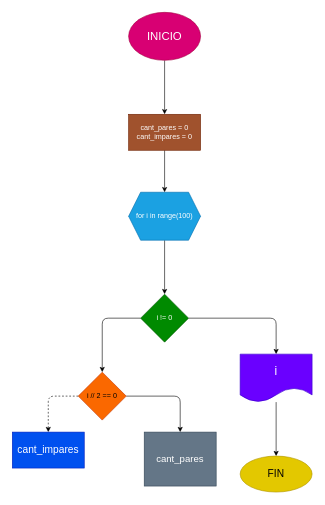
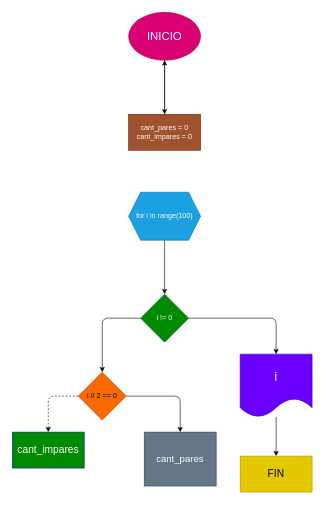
edge "cant_pares = 0 cant_impares = 0" -> "for i in range(100)": now "cant_pares = 0 cant_impares = 0" -> "INICIO"
node "i": size 72x48 -> 72x63
node "cant_impares": fillcolor #0050ef -> #008a00
node "FIN": shape ellipse -> rectangle
